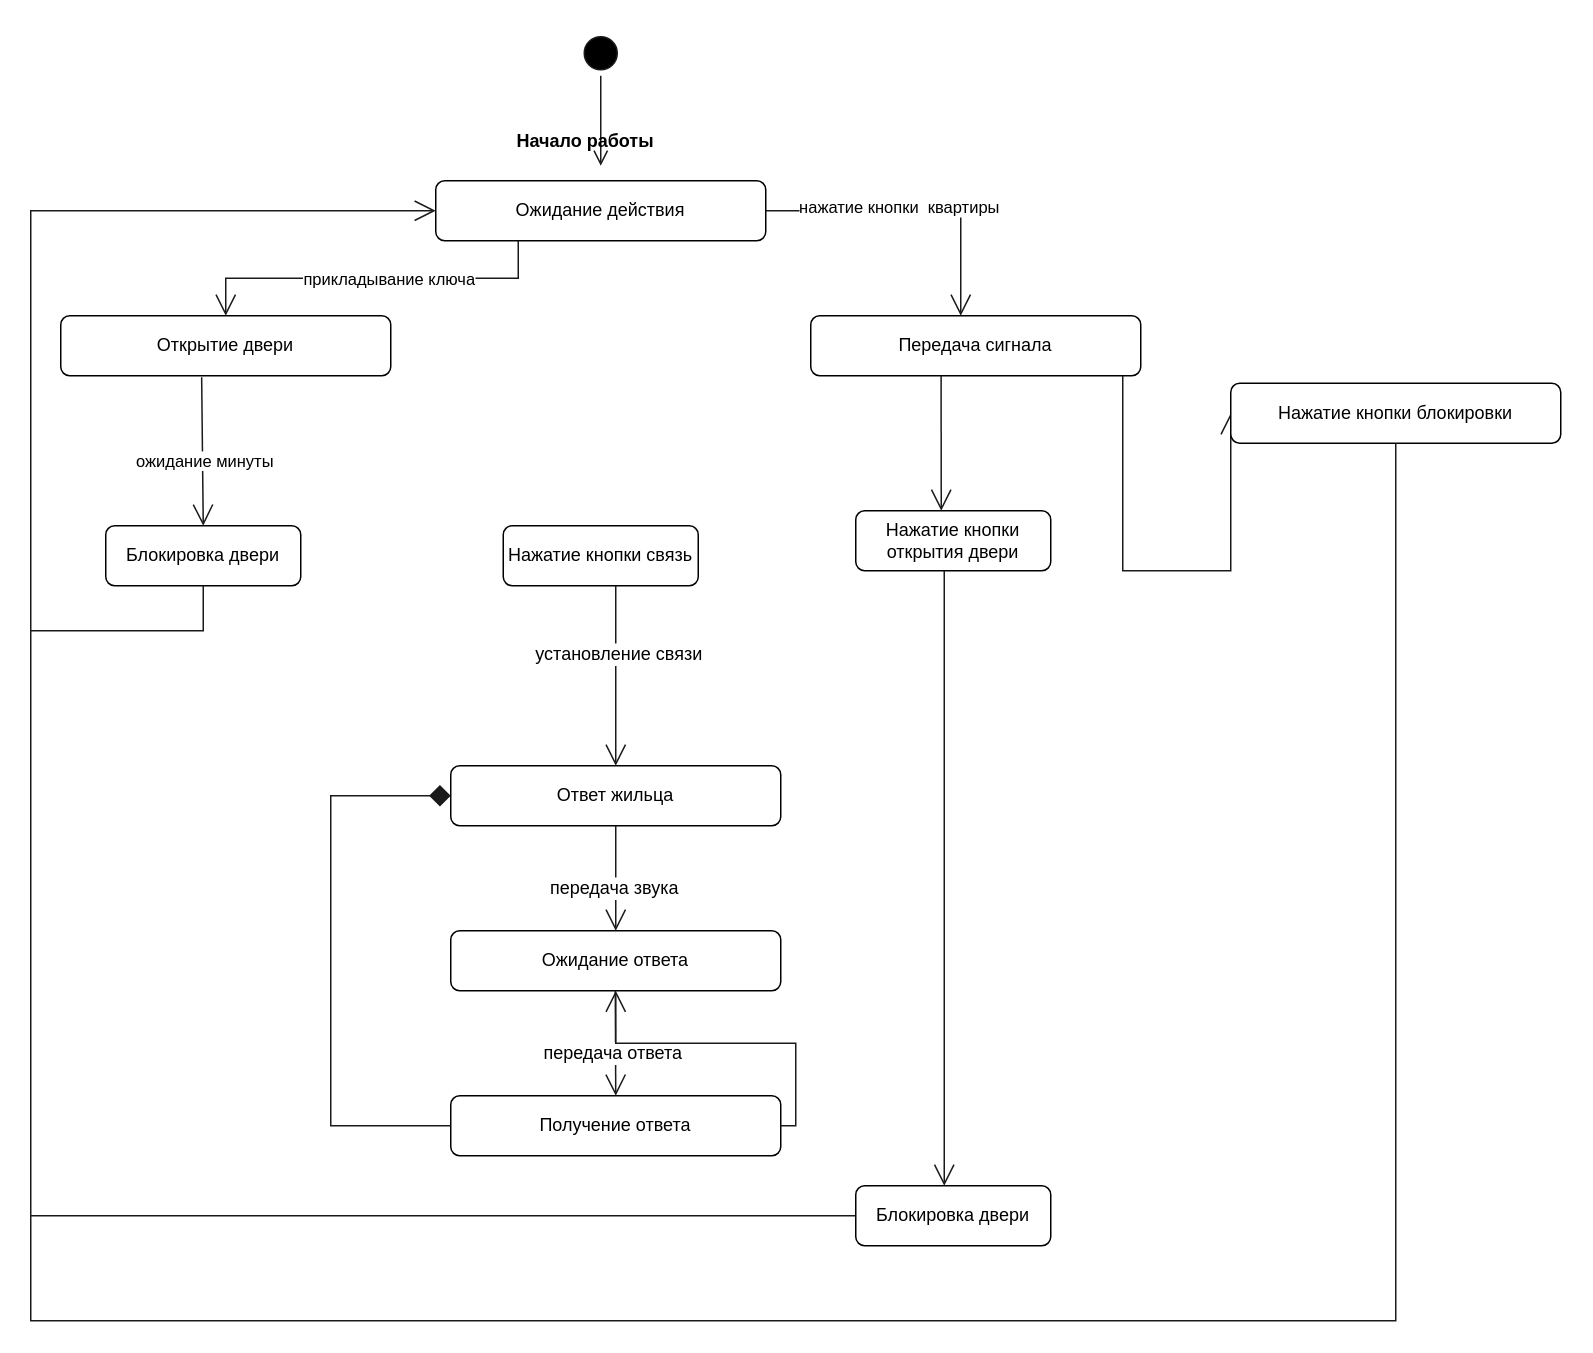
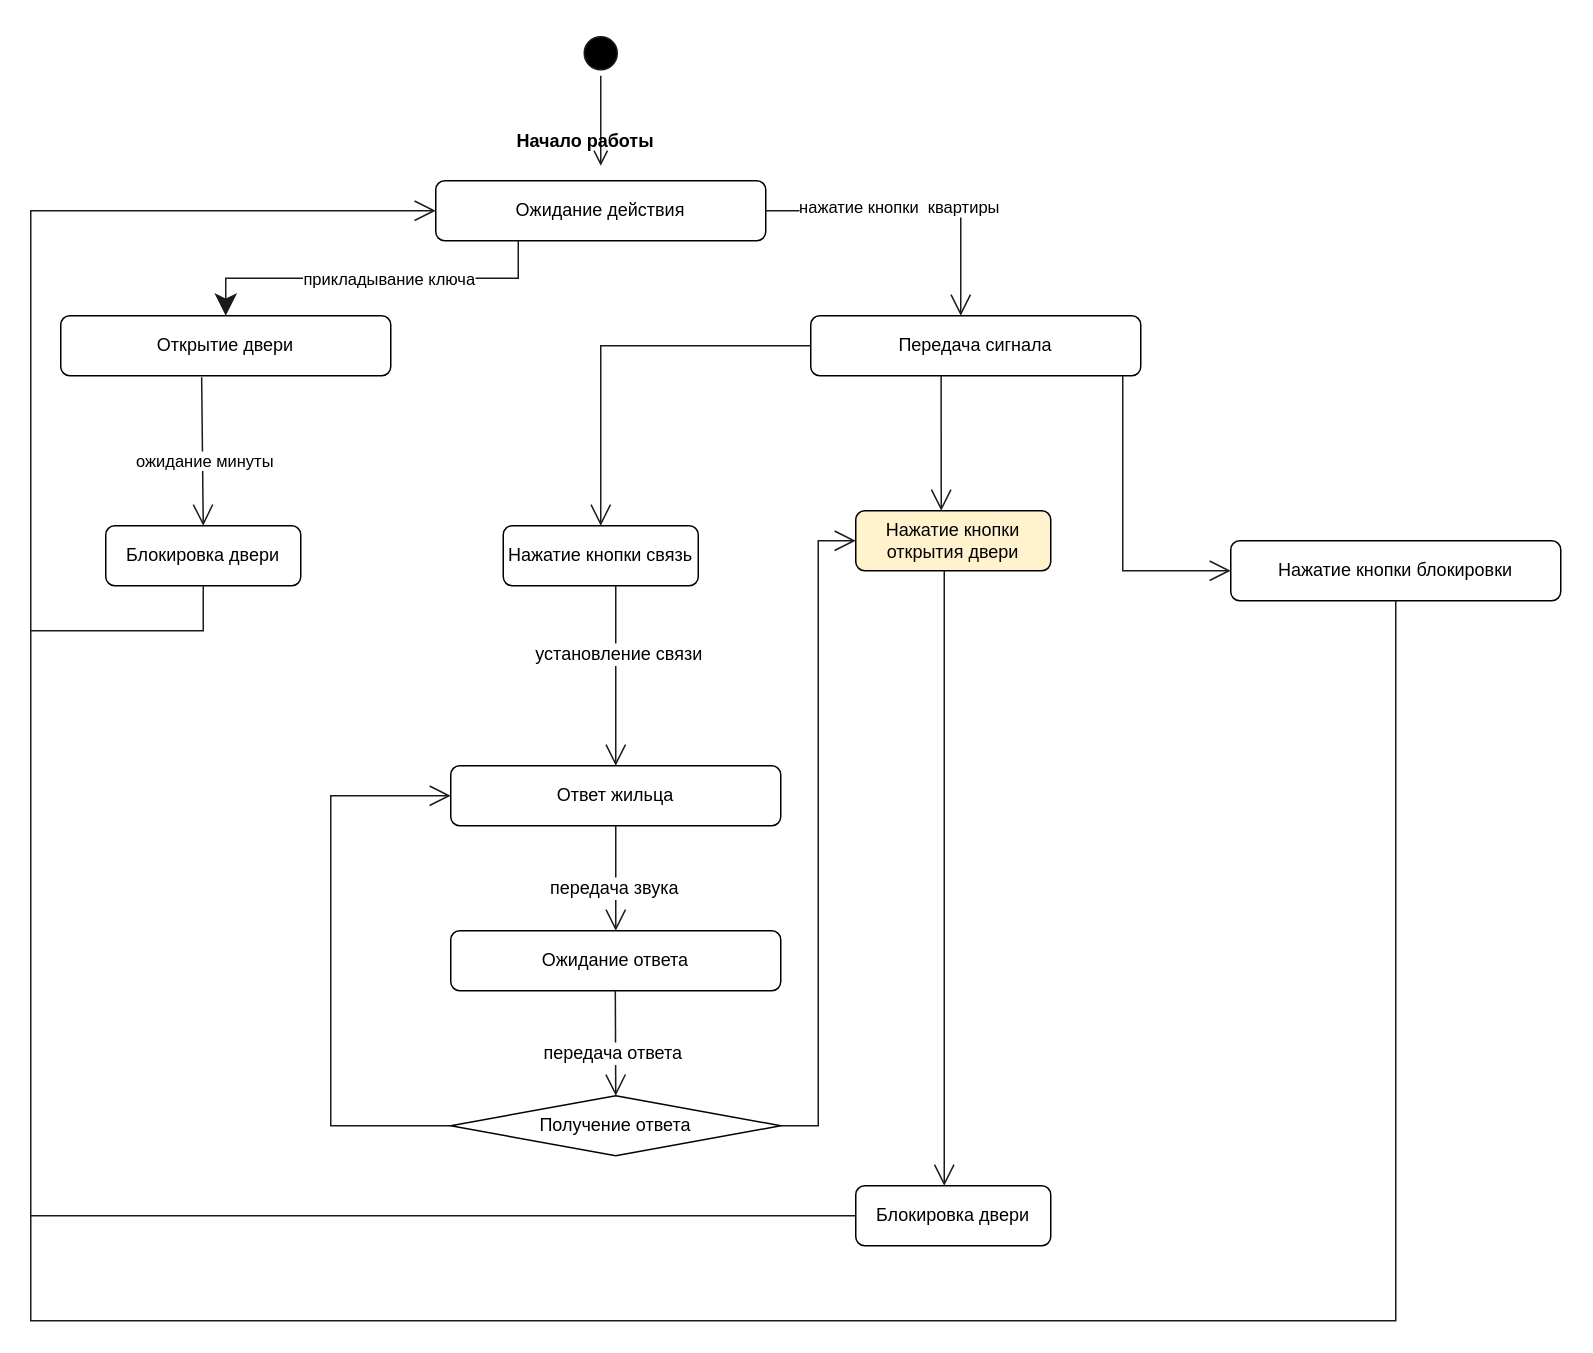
edge "Ожидание действия" -> "Открытие двери": arrowhead open -> classic
edge "Передача сигнала" -> "Нажатие кнопки связь": added
node "Нажатие кнопки блокировки": moved (1396, 413) -> (1396, 571)
node "Нажатие кнопки открытия двери": fillcolor #ffffff -> #fff2cc
edge "Получение ответа" -> "Ответ жильца": arrowhead diamond -> open
edge "Получение ответа" -> "Ожидание ответа": now "Получение ответа" -> "Нажатие кнопки открытия двери"
node "Получение ответа": shape rounded rectangle -> diamond
